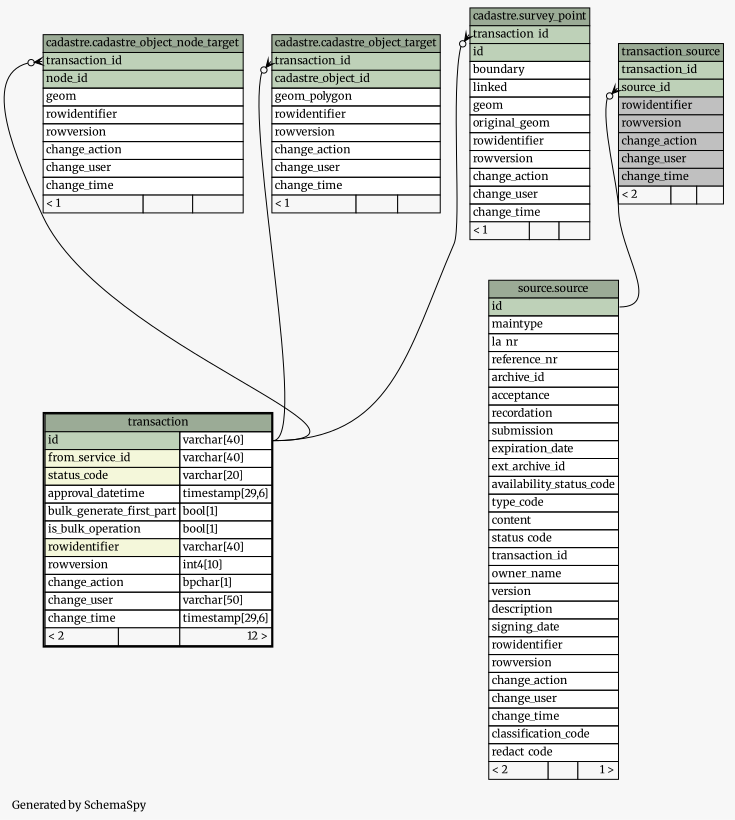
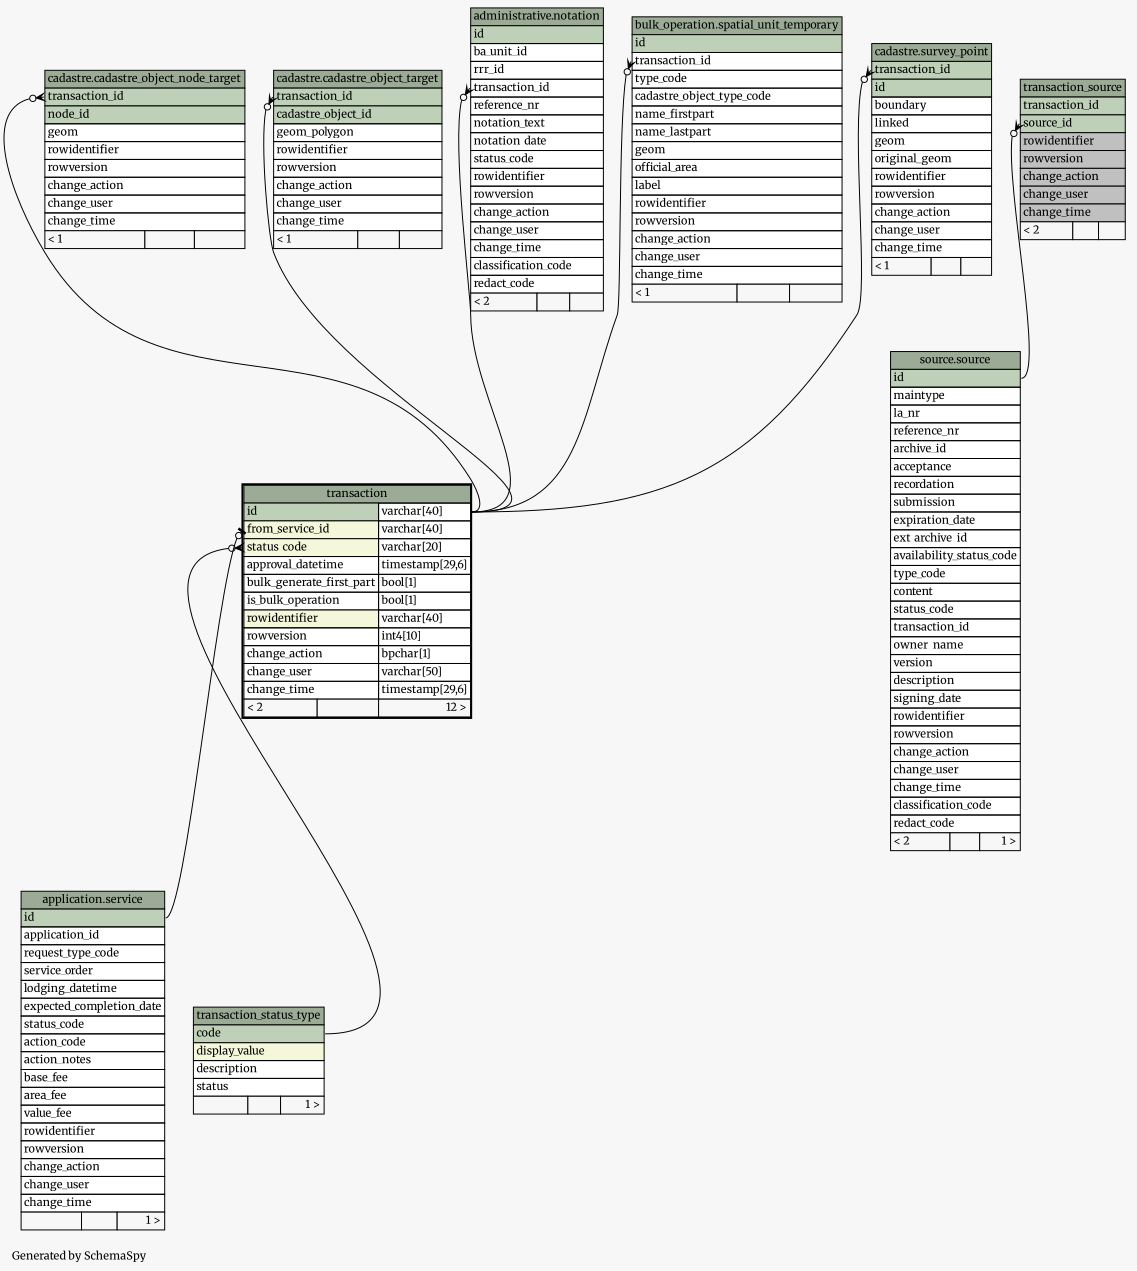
node "administrative.notation": added
node "bulk_operation.spatial_unit_temporary": added
node "application.service": added
node "transaction_status_type": added
